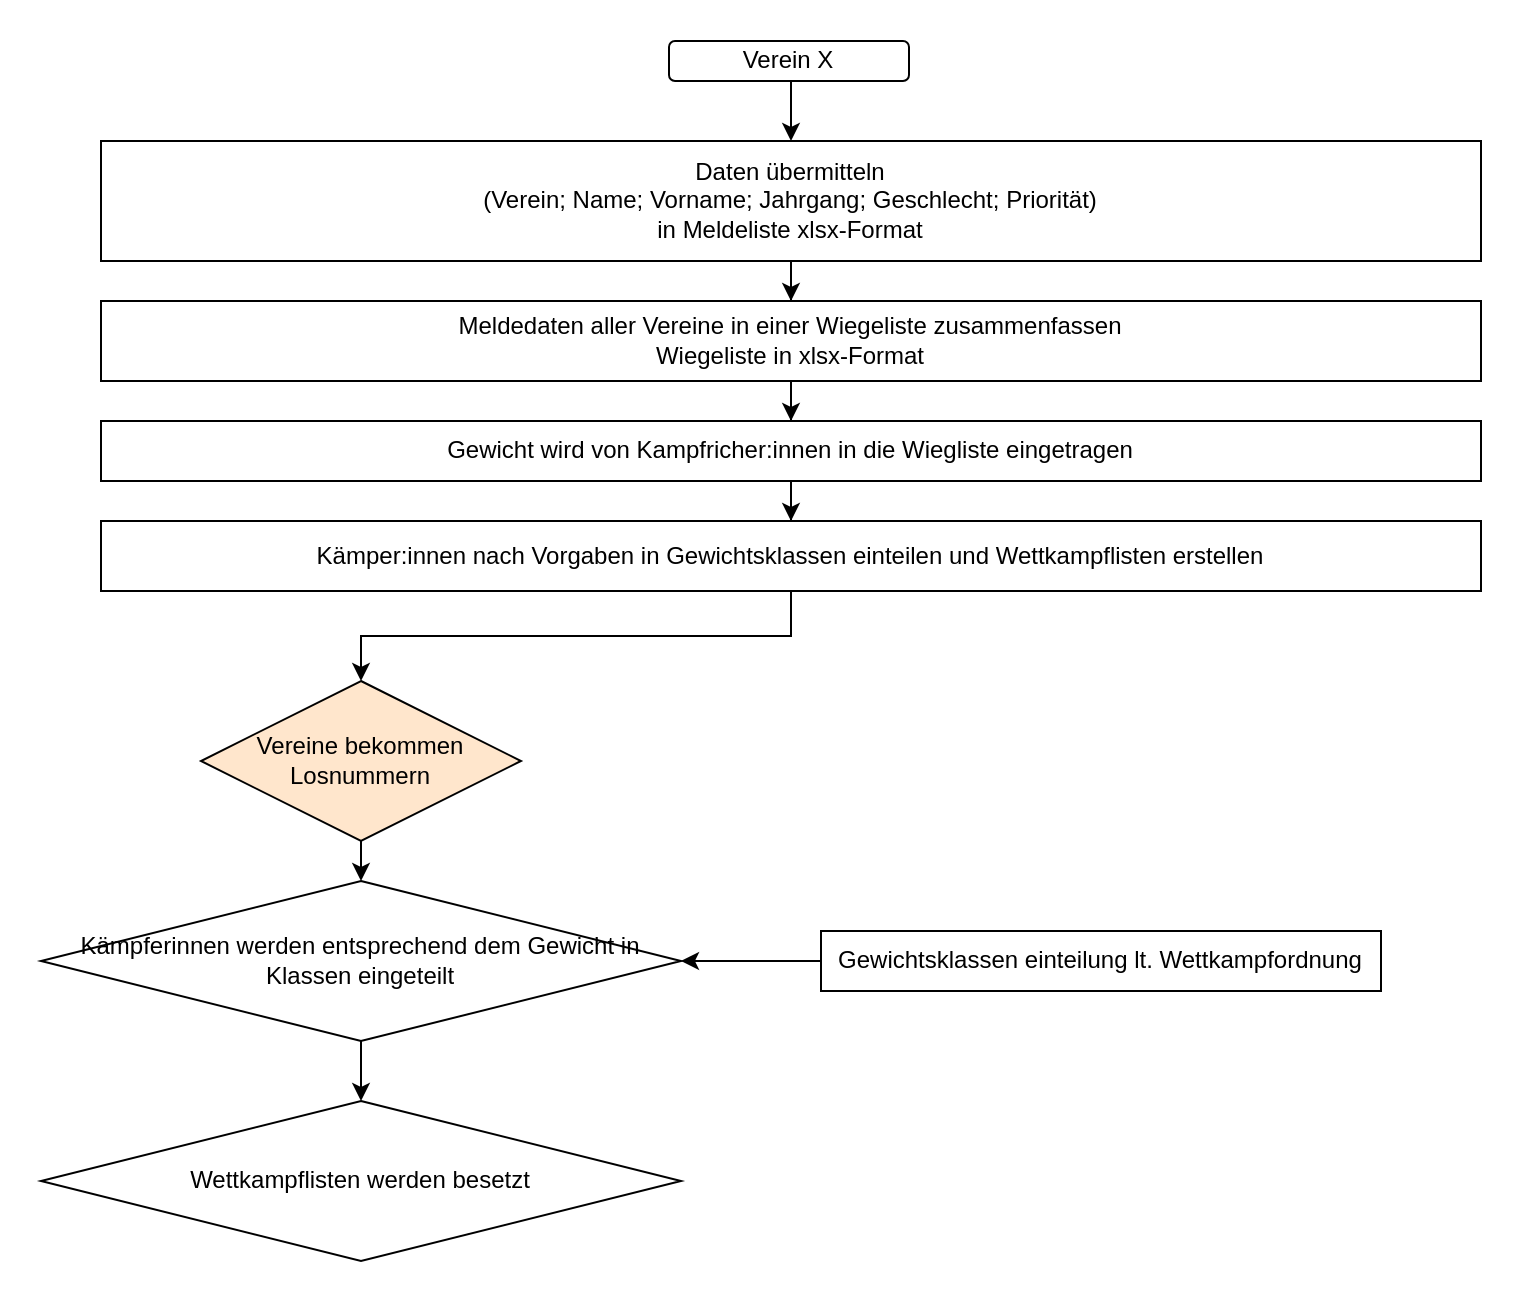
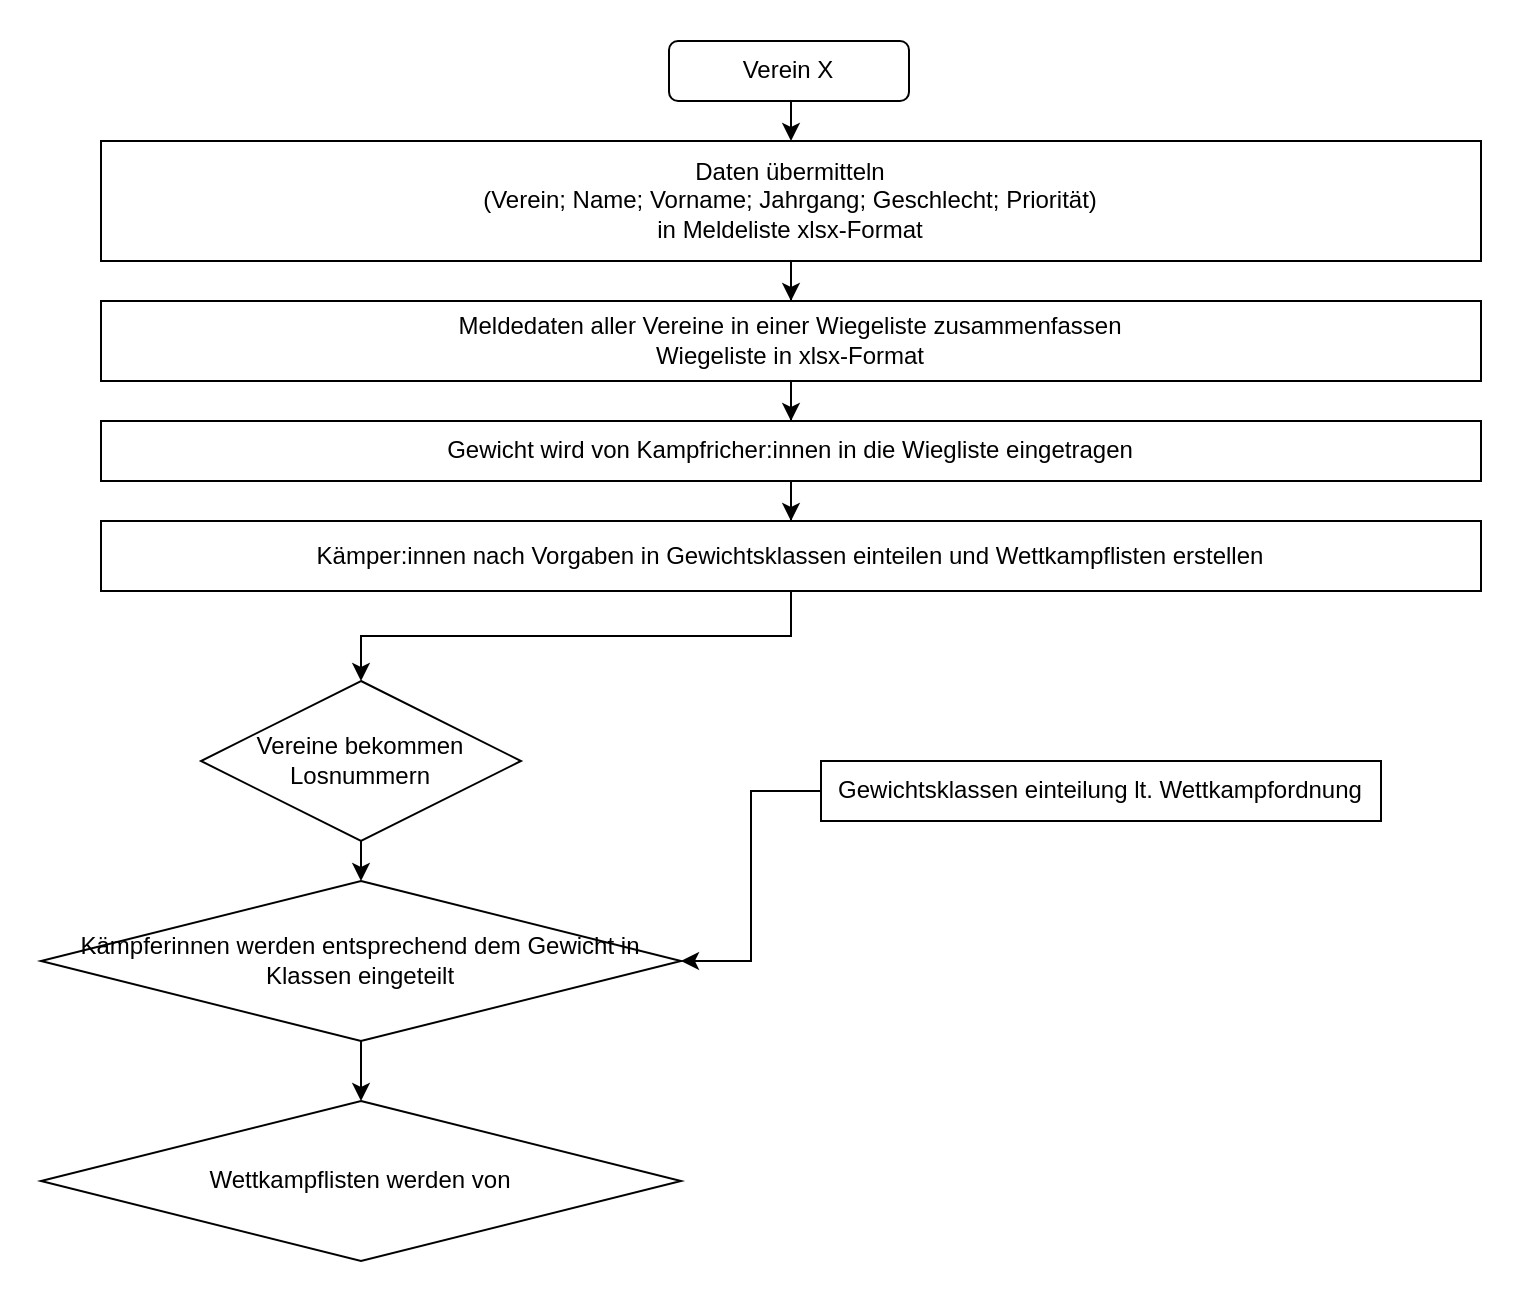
node "Verein X": size 240x40 -> 240x60
node "Vereine bekommen Losnummern": fillcolor #ffe6cc -> #ffffff
node "Gewichtsklassen einteilung lt. Wettkampfordnung": moved (1101, 961) -> (1101, 791)
node "Wettkampflisten werden besetzt": label "Wettkampflisten werden besetzt" -> "Wettkampflisten werden von"
